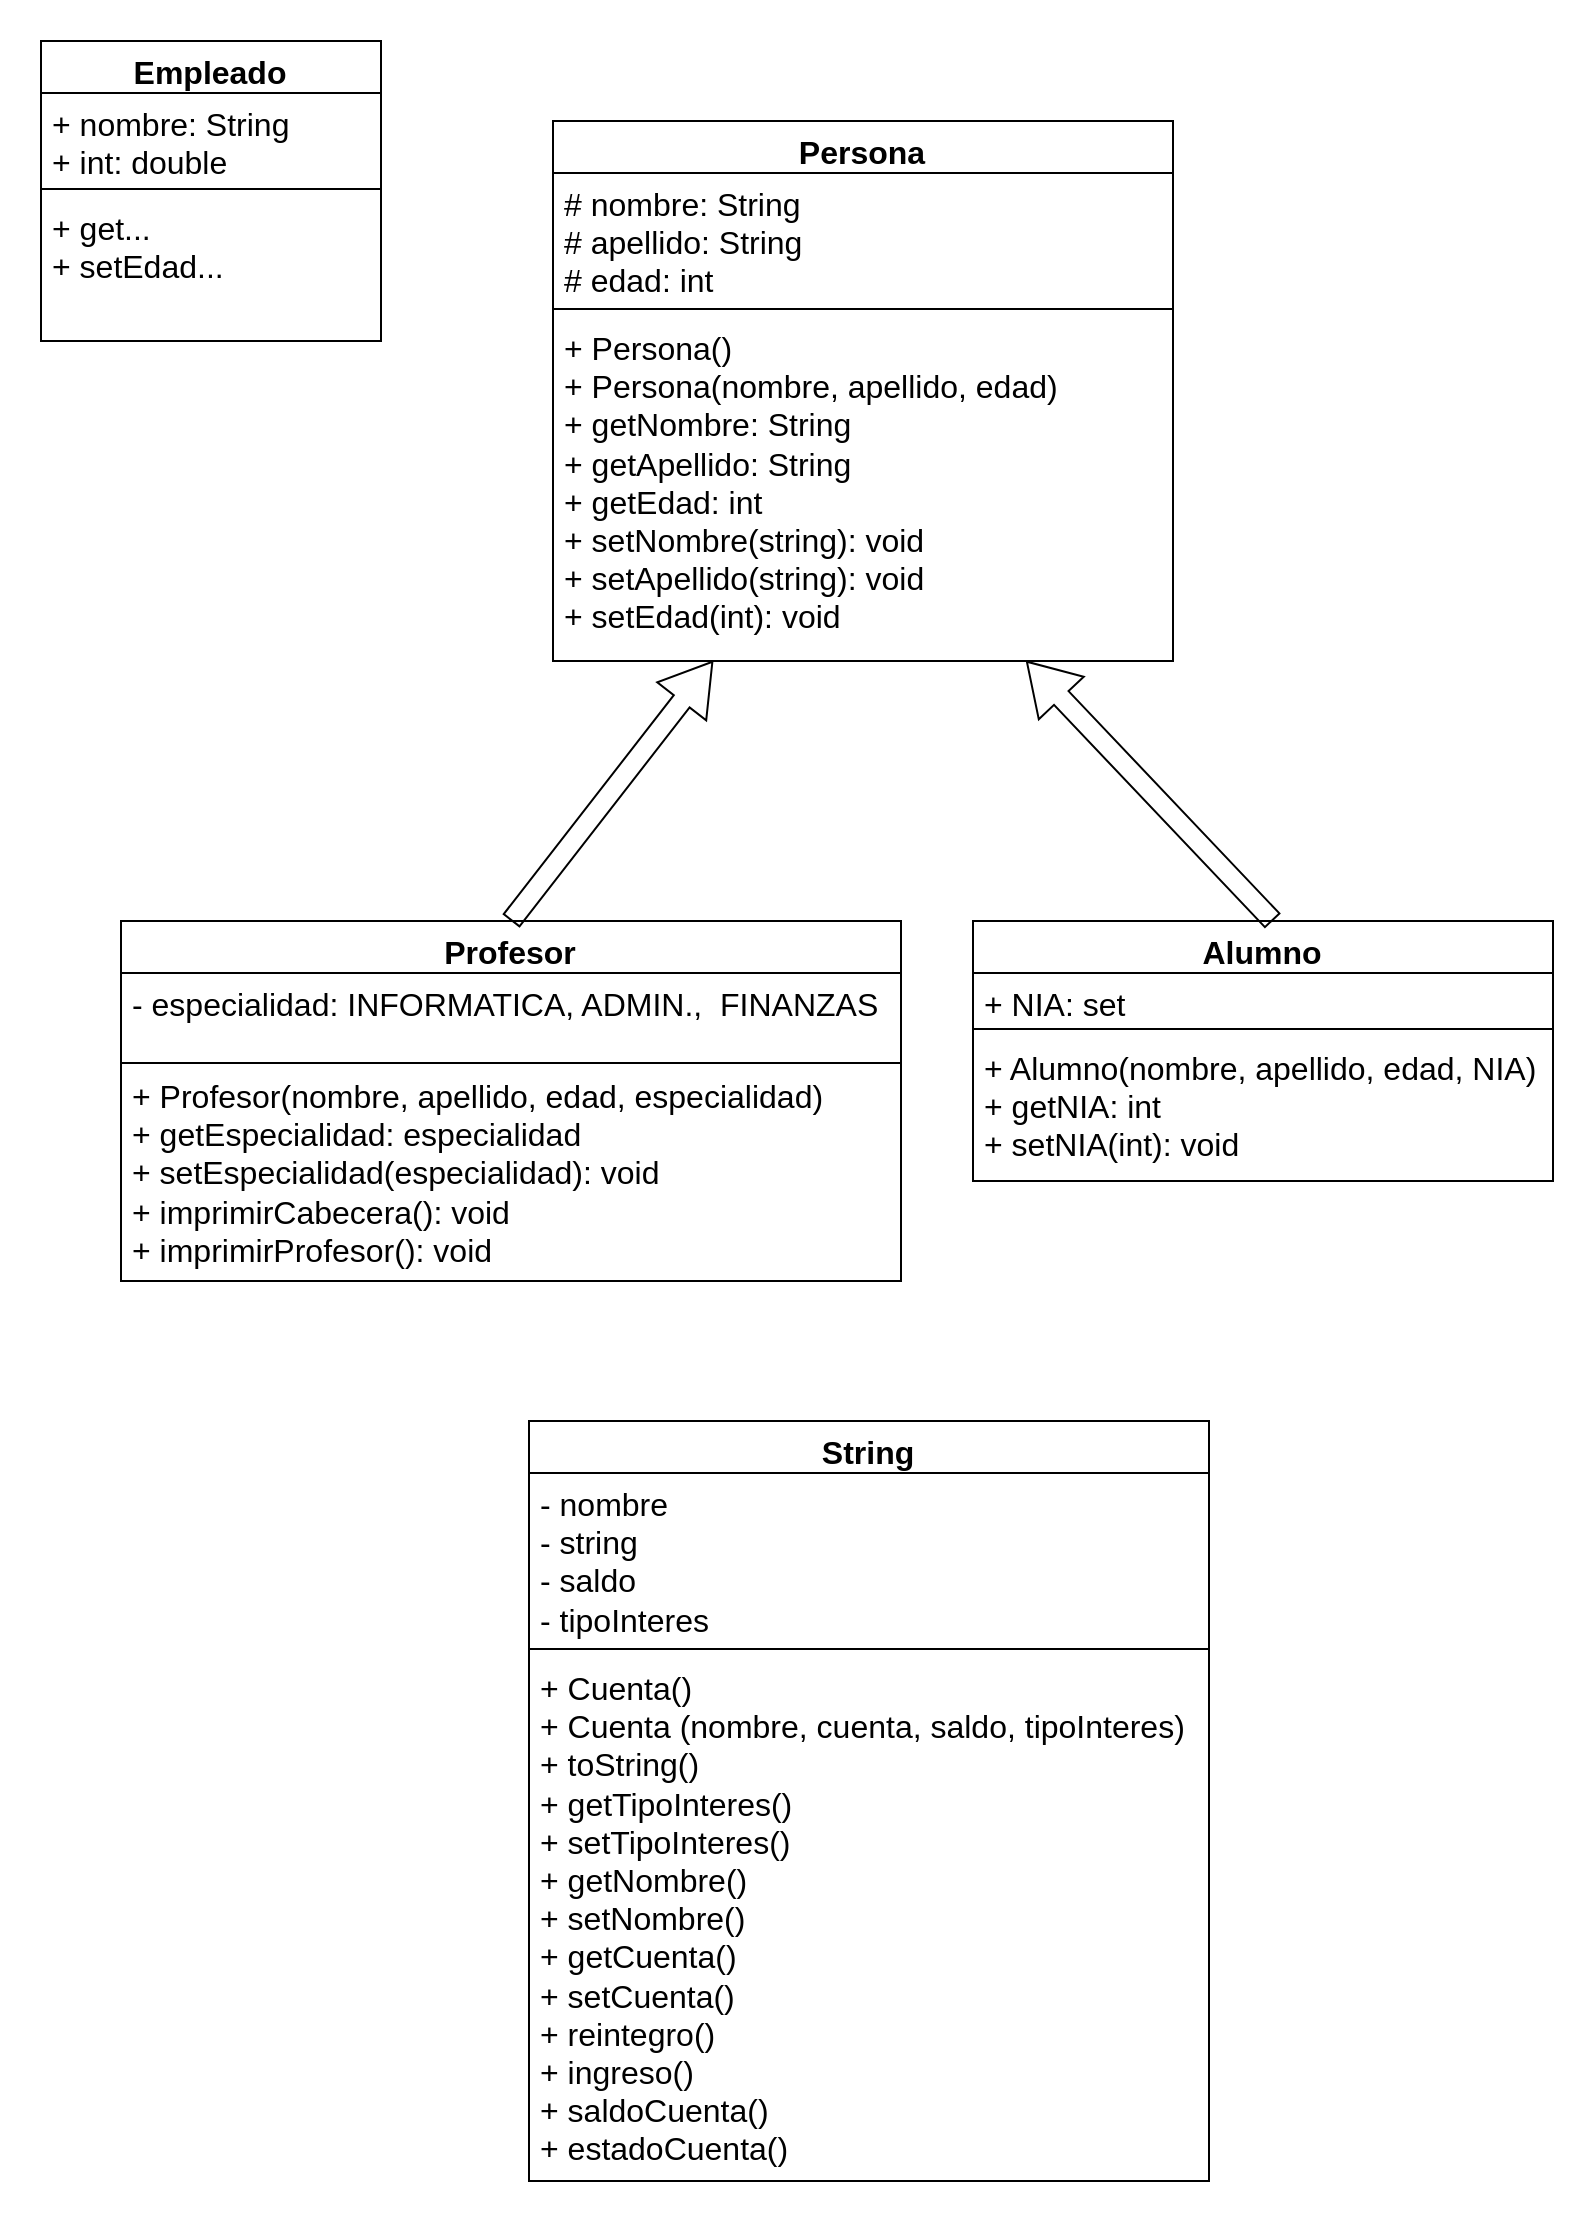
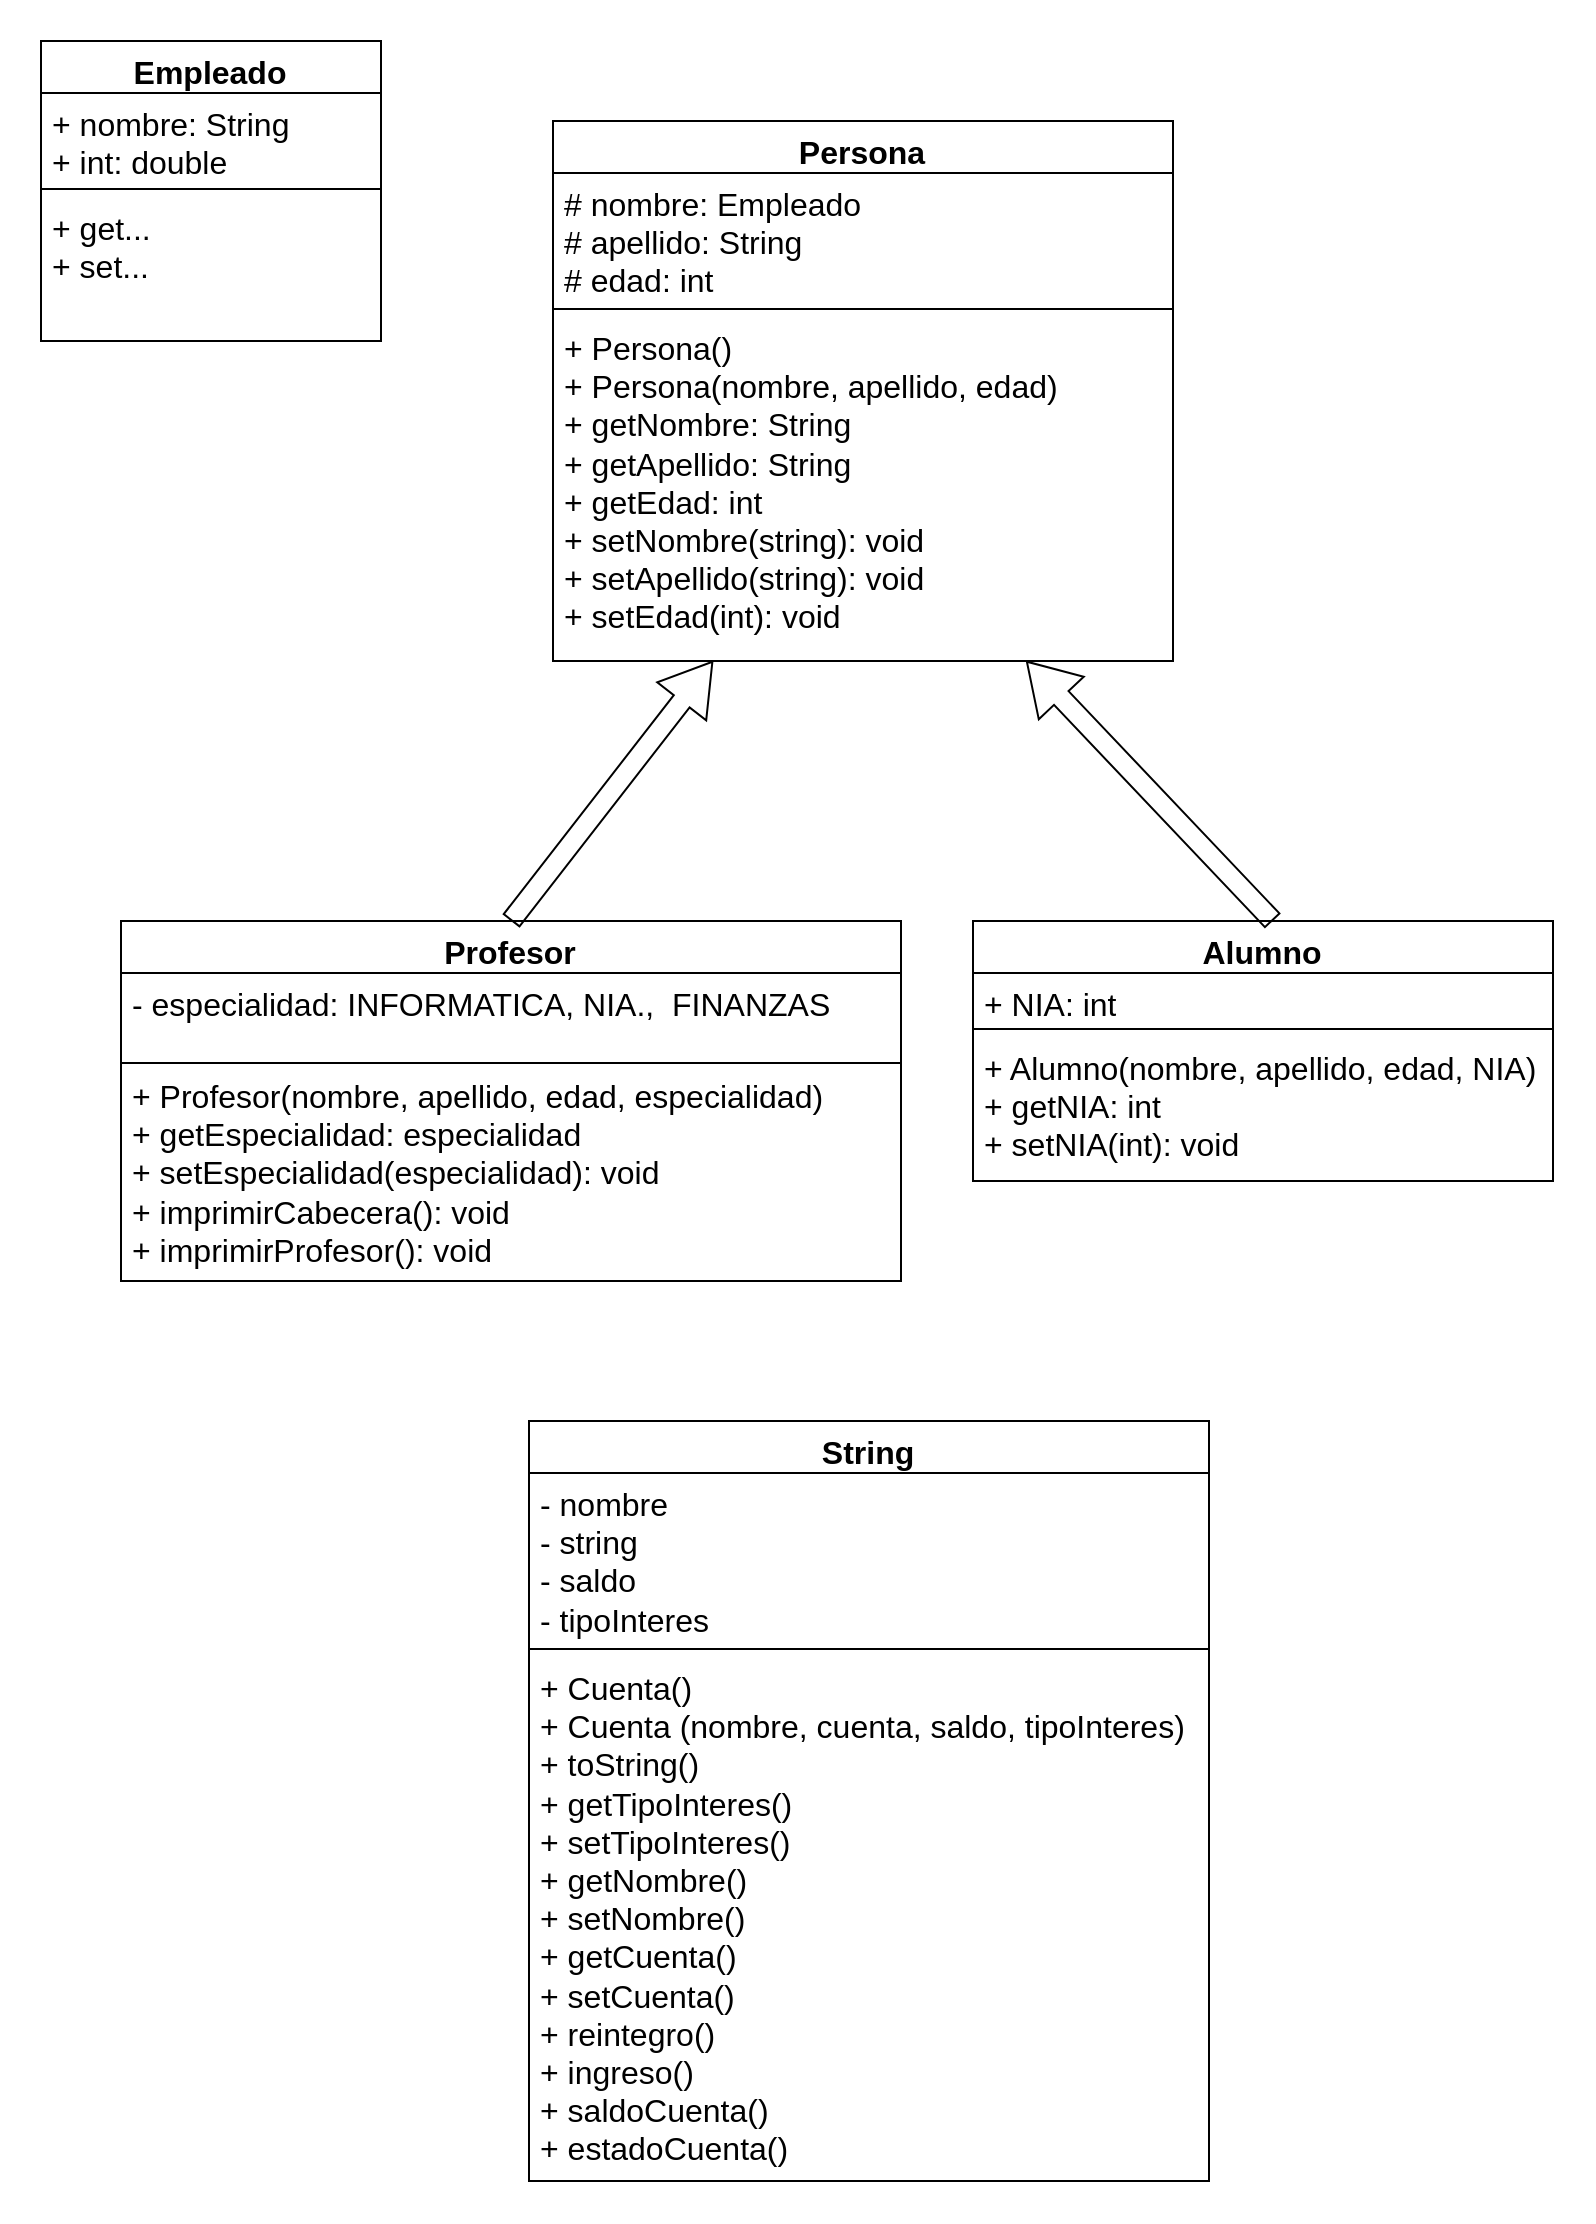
node "# nombre: String # apellido: String # edad: int": label "# nombre: String # apellido: String # edad: int" -> "# nombre: Empleado # apellido: String # edad: int"
node "+ get... + setEdad...": label "+ get... + setEdad..." -> "+ get... + set..."
node "- especialidad: INFORMATICA, ADMIN., FINANZAS": label "- especialidad: INFORMATICA, ADMIN., FINANZAS" -> "- especialidad: INFORMATICA, NIA., FINANZAS"
node "+ NIA: set": label "+ NIA: set" -> "+ NIA: int"
